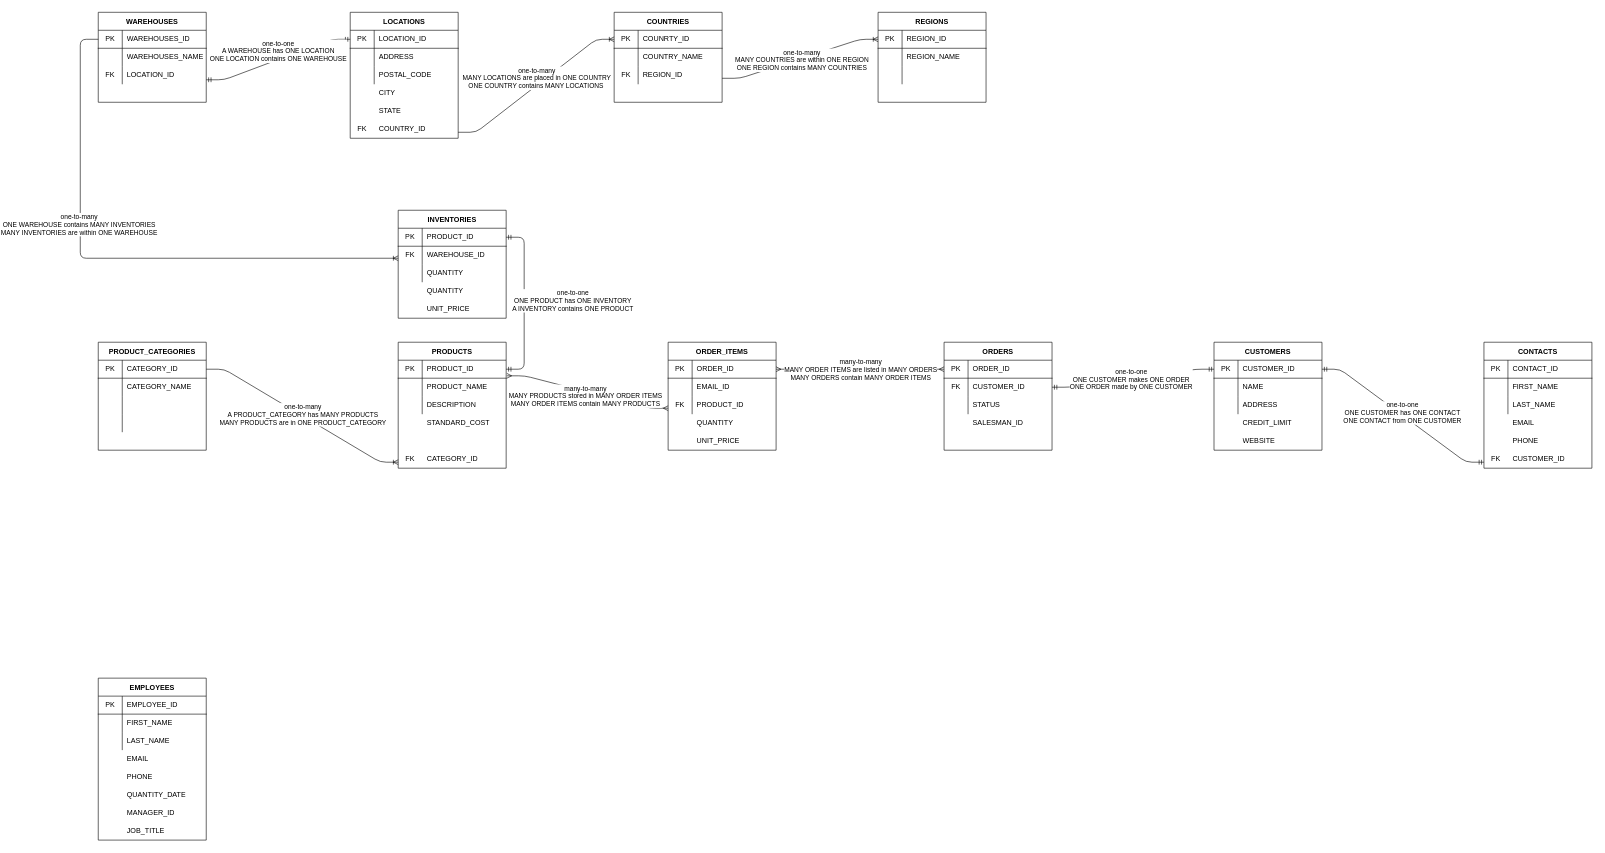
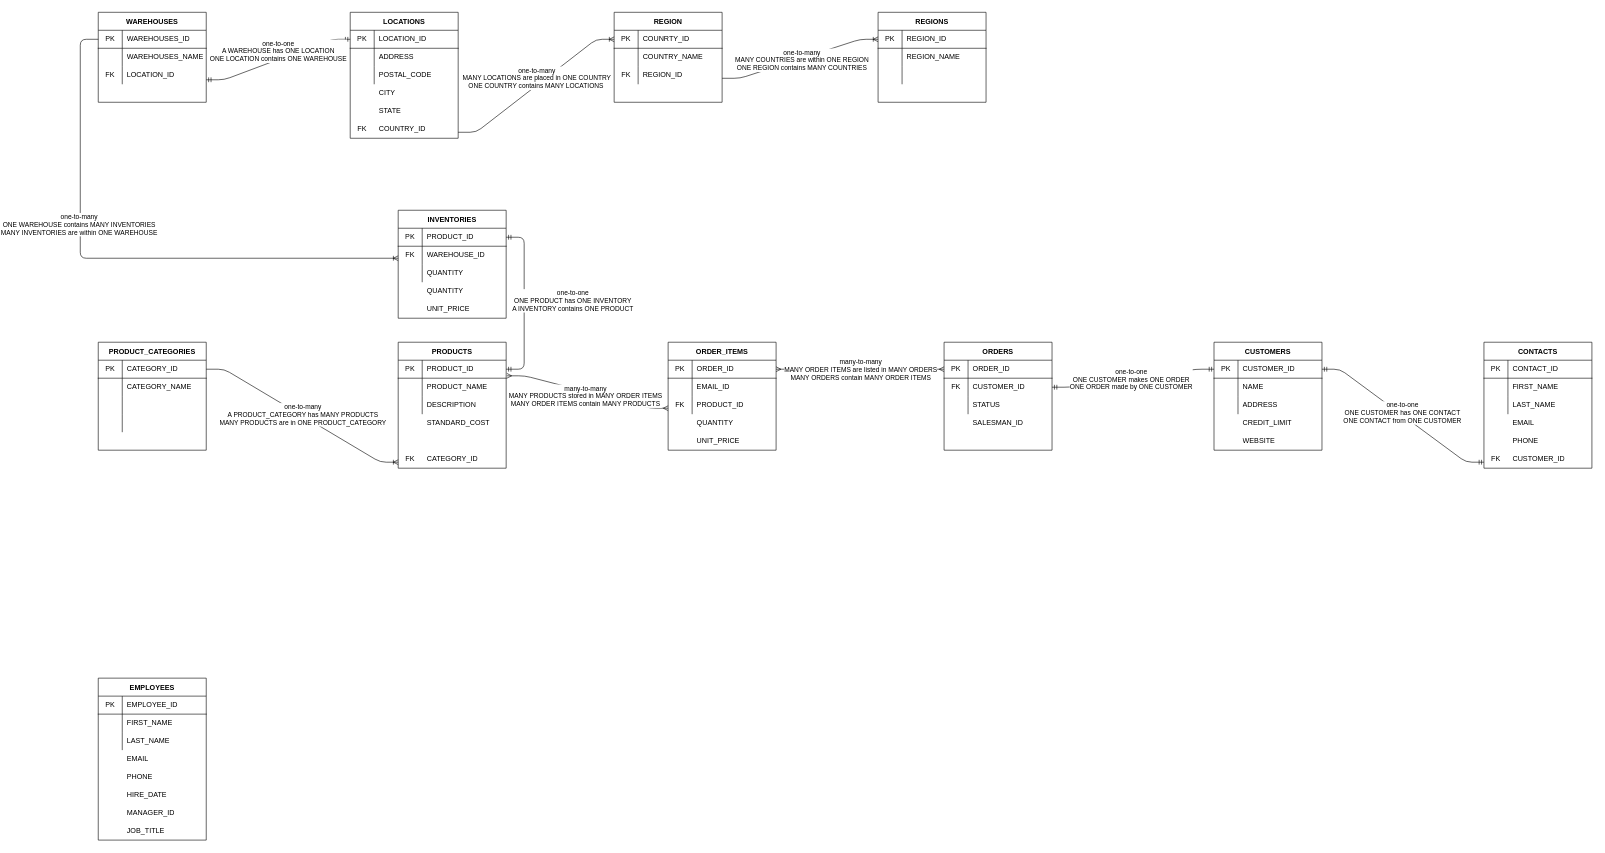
node "COUNTRIES": label "COUNTRIES" -> "REGION"
node "QUANTITY_DATE": label "QUANTITY_DATE" -> "HIRE_DATE"
